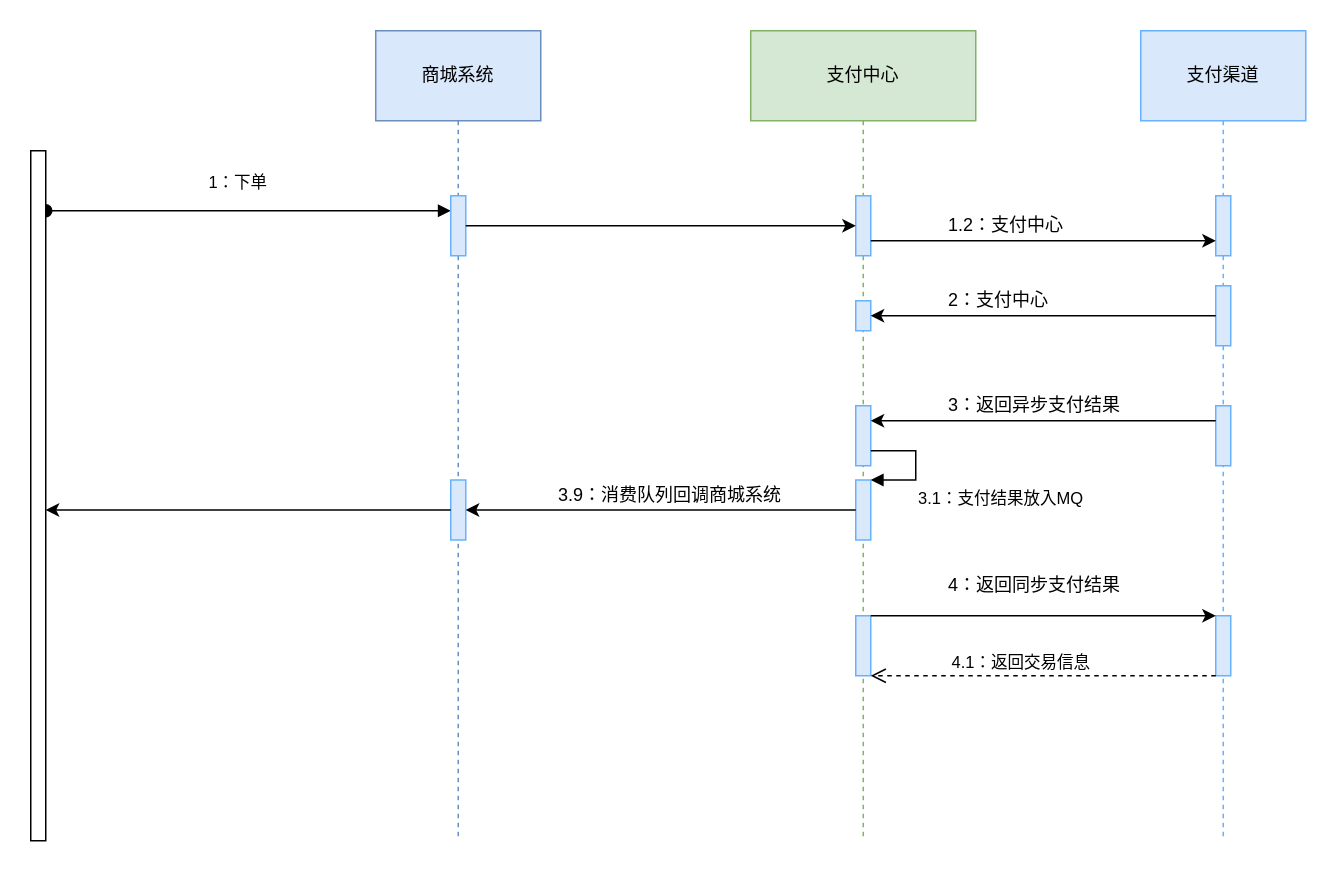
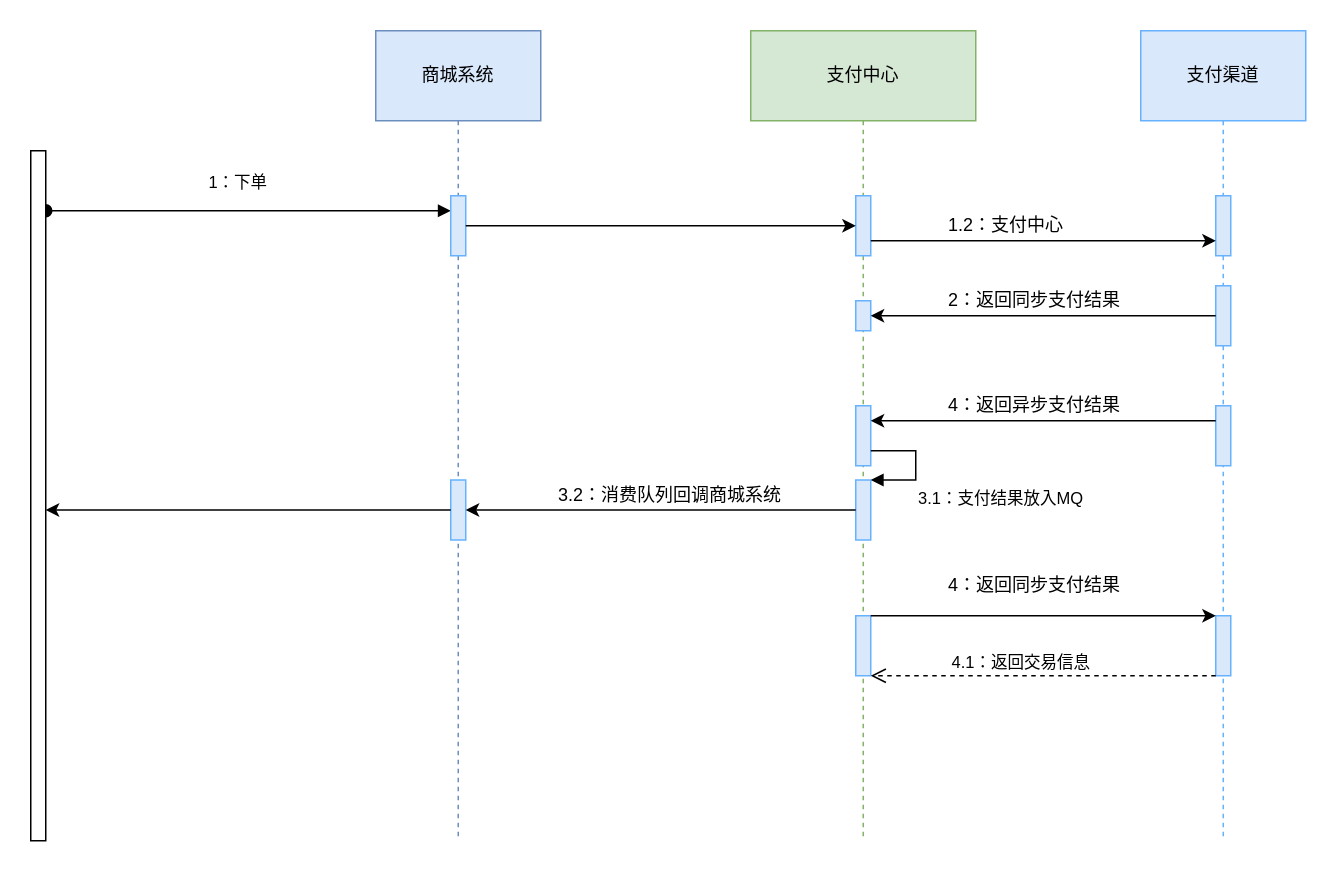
node "2：支付中心": label "2：支付中心" -> "2：返回同步支付结果"
node "3：返回异步支付结果": label "3：返回异步支付结果" -> "4：返回异步支付结果"
node "3.9：消费队列回调商城系统": label "3.9：消费队列回调商城系统" -> "3.2：消费队列回调商城系统"
